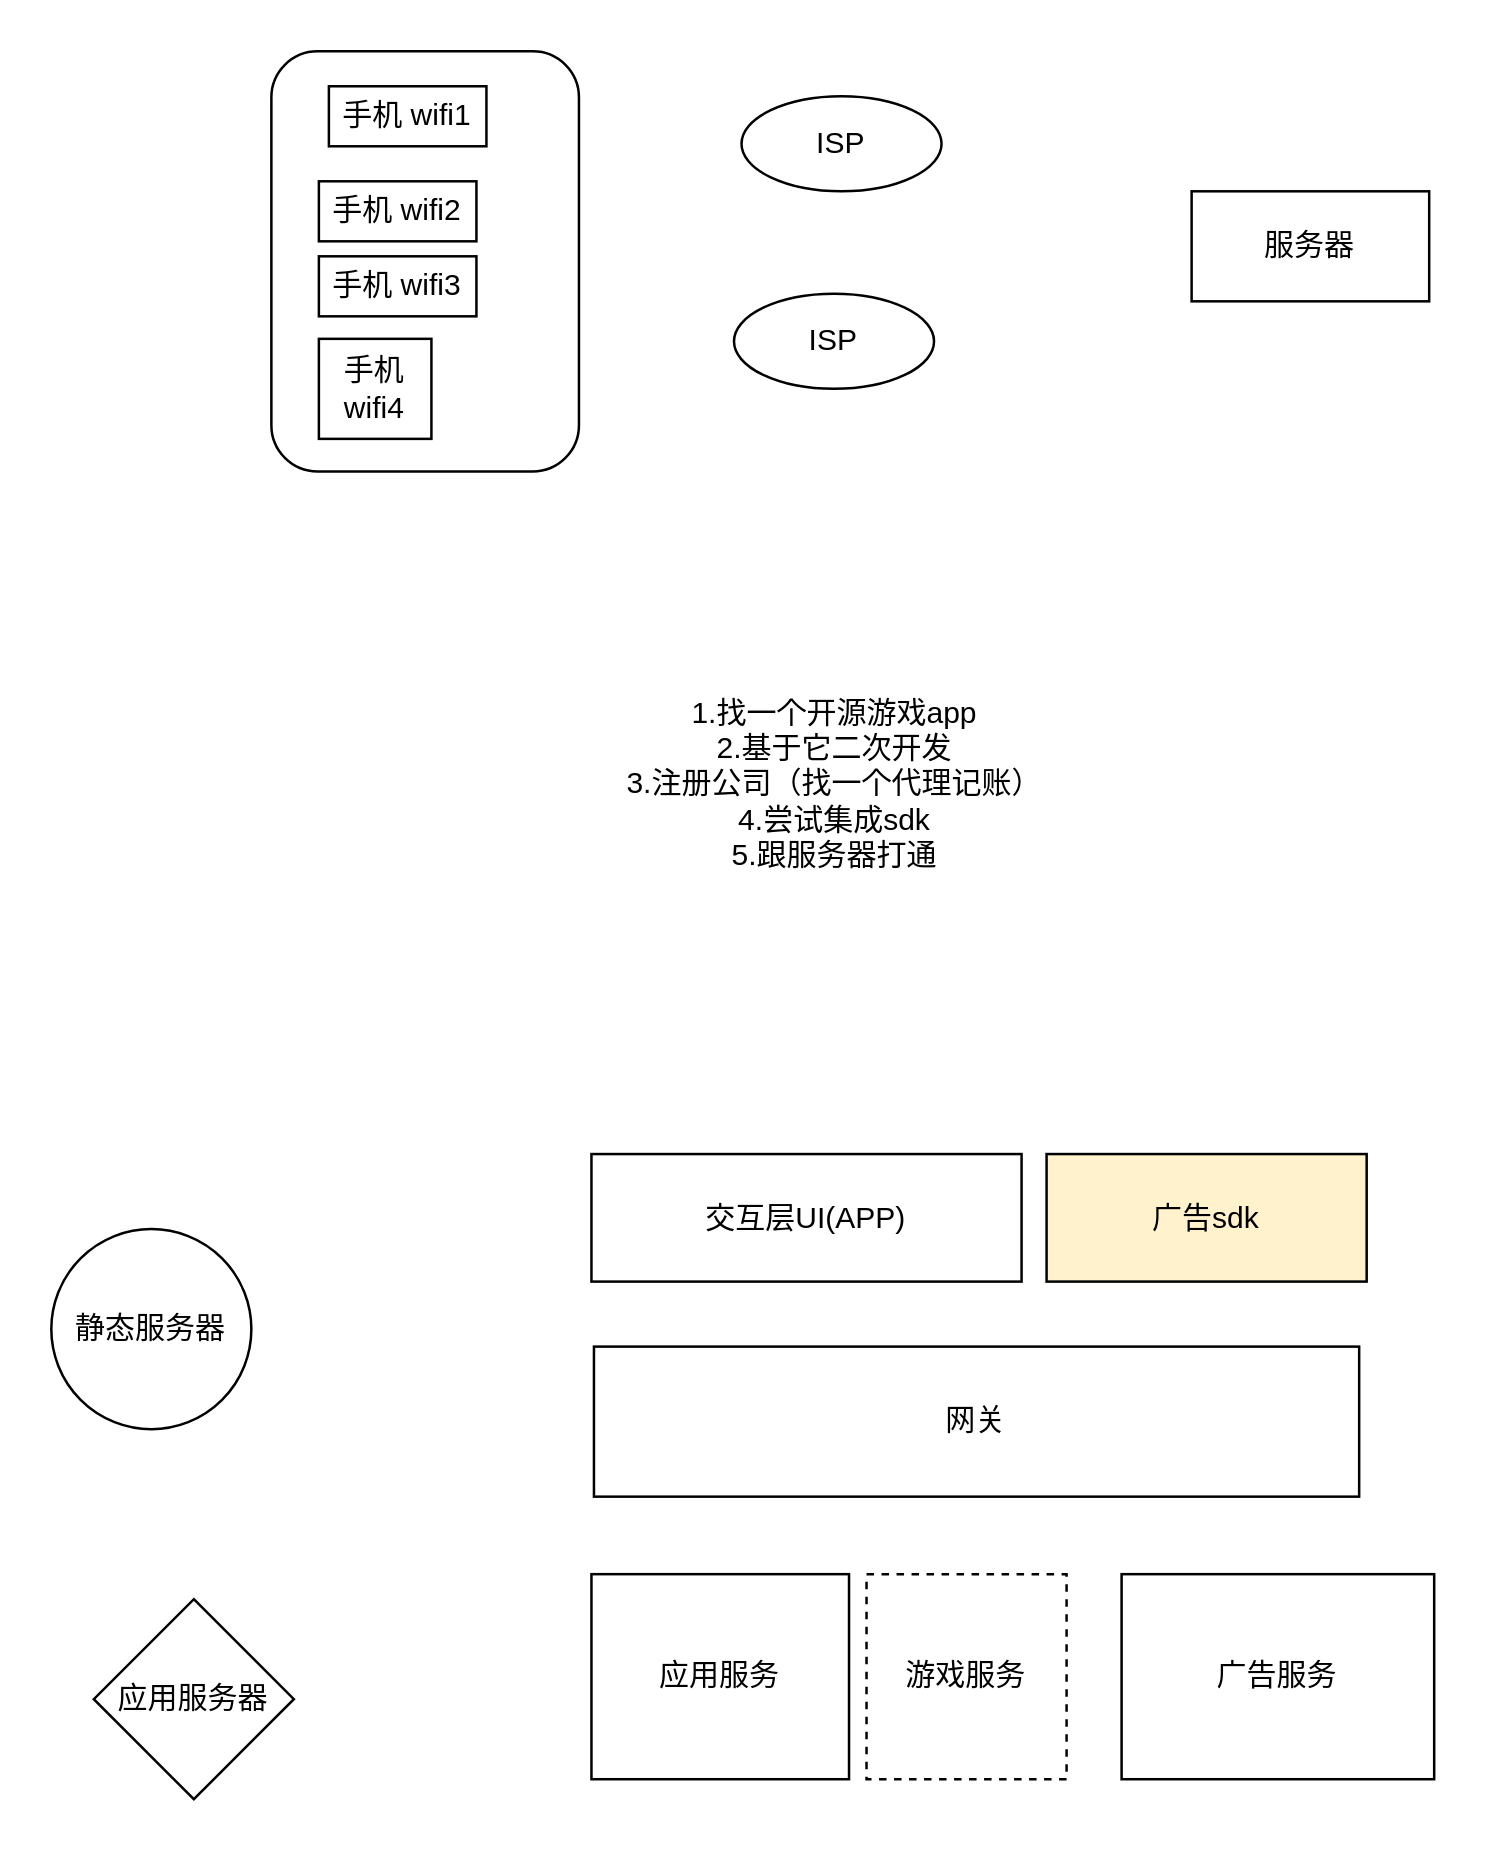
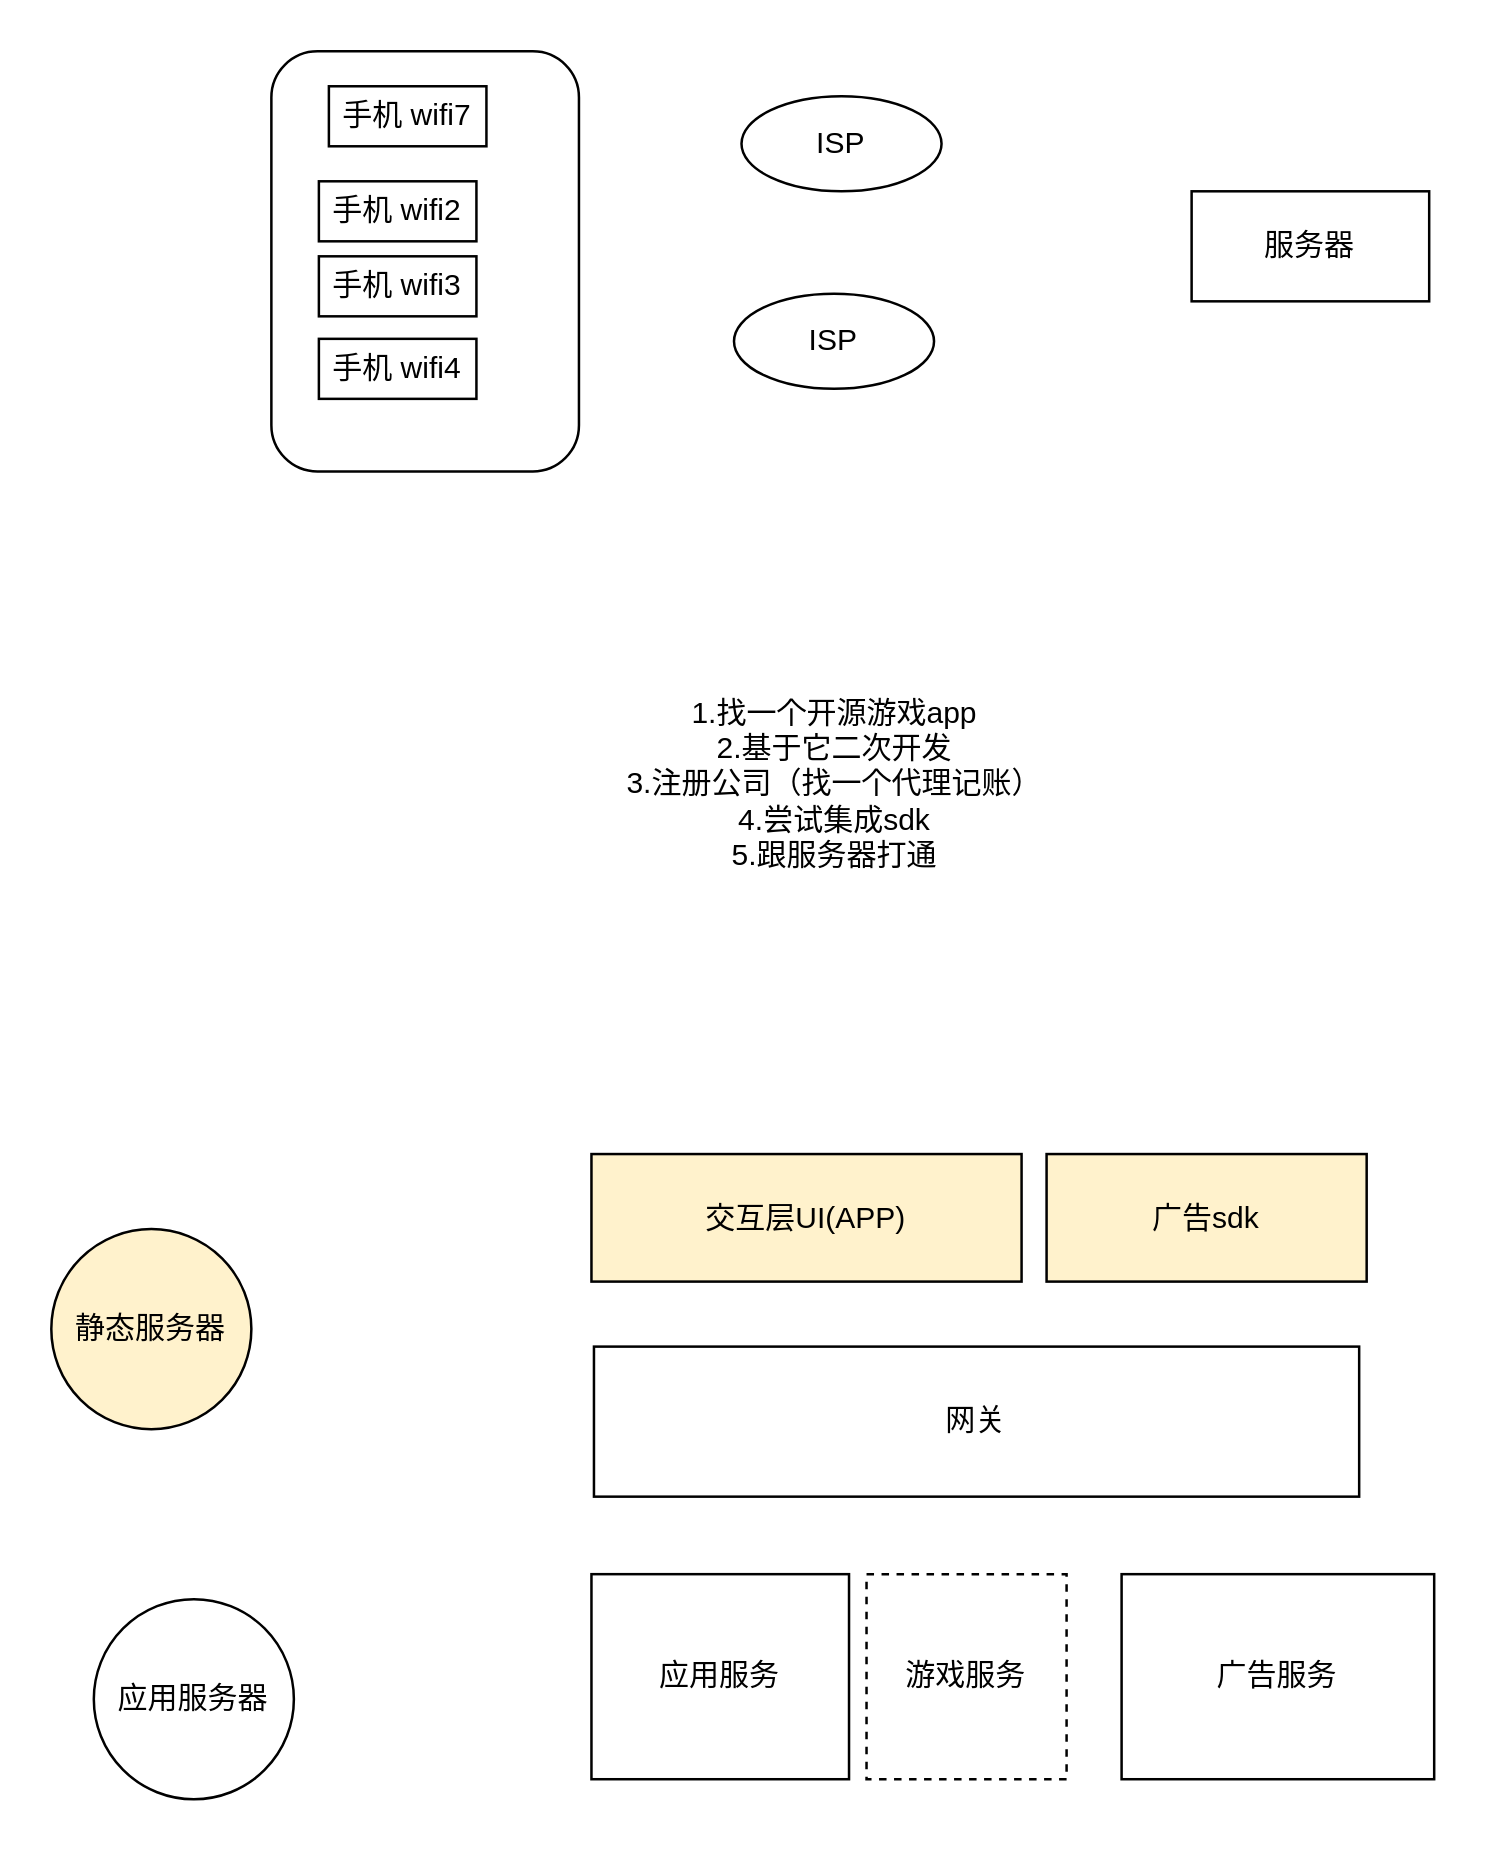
node "手机 wifi1": label "手机 wifi1" -> "手机 wifi7"
node "手机 wifi4": size 113x100 -> 158x60
node "交互层UI(APP)": fillcolor #ffffff -> #fff2cc
node "静态服务器": fillcolor #ffffff -> #fff2cc
node "应用服务器": shape diamond -> ellipse
